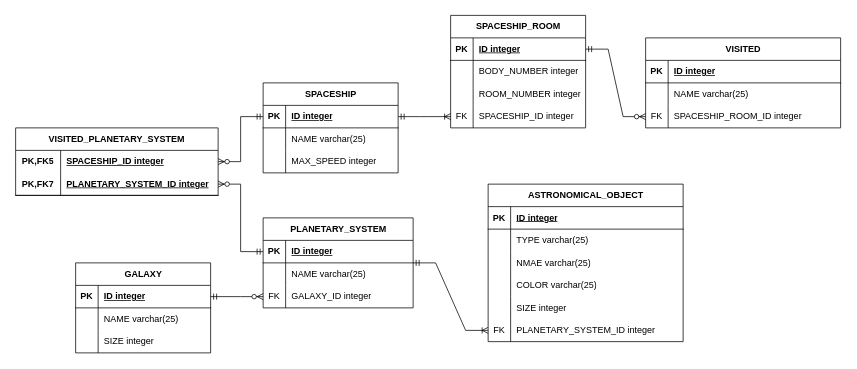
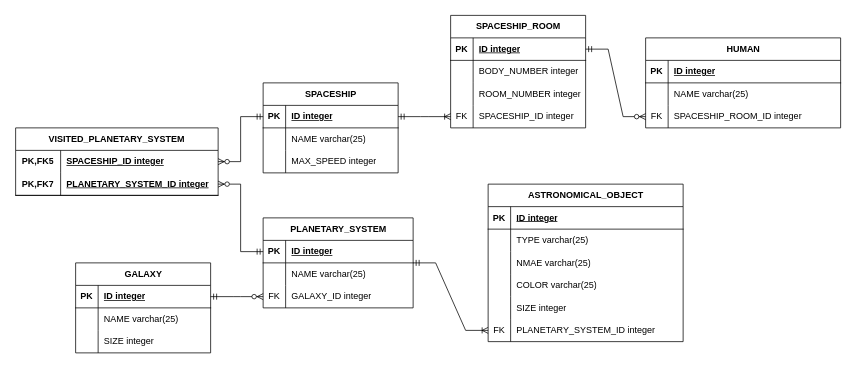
node "VISITED": label "VISITED" -> "HUMAN"
